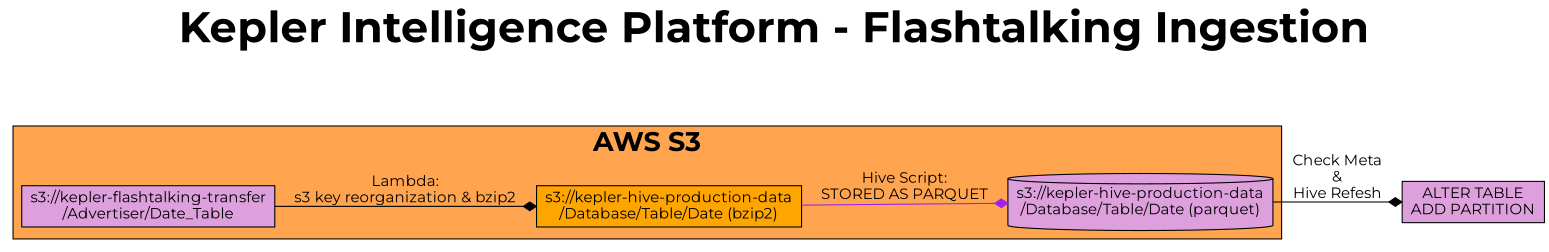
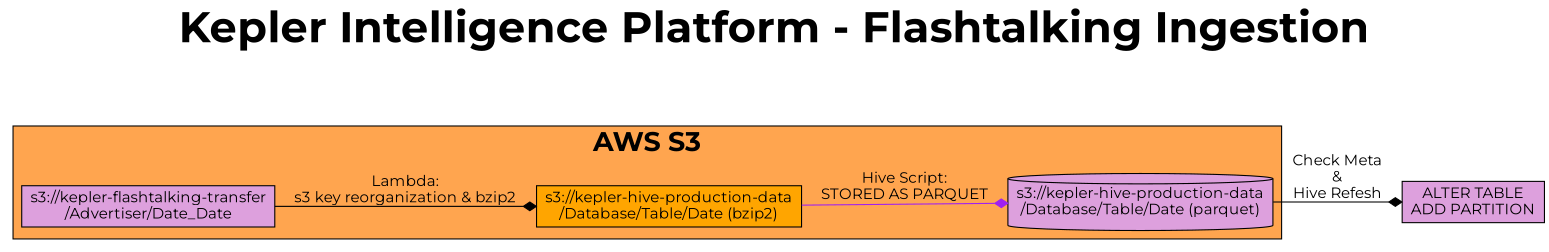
node "s3://kepler-flashtalking-transfer /Advertiser/Date_Table": label "s3://kepler-flashtalking-transfer /Advertiser/Date_Table" -> "s3://kepler-flashtalking-transfer /Advertiser/Date_Date"
